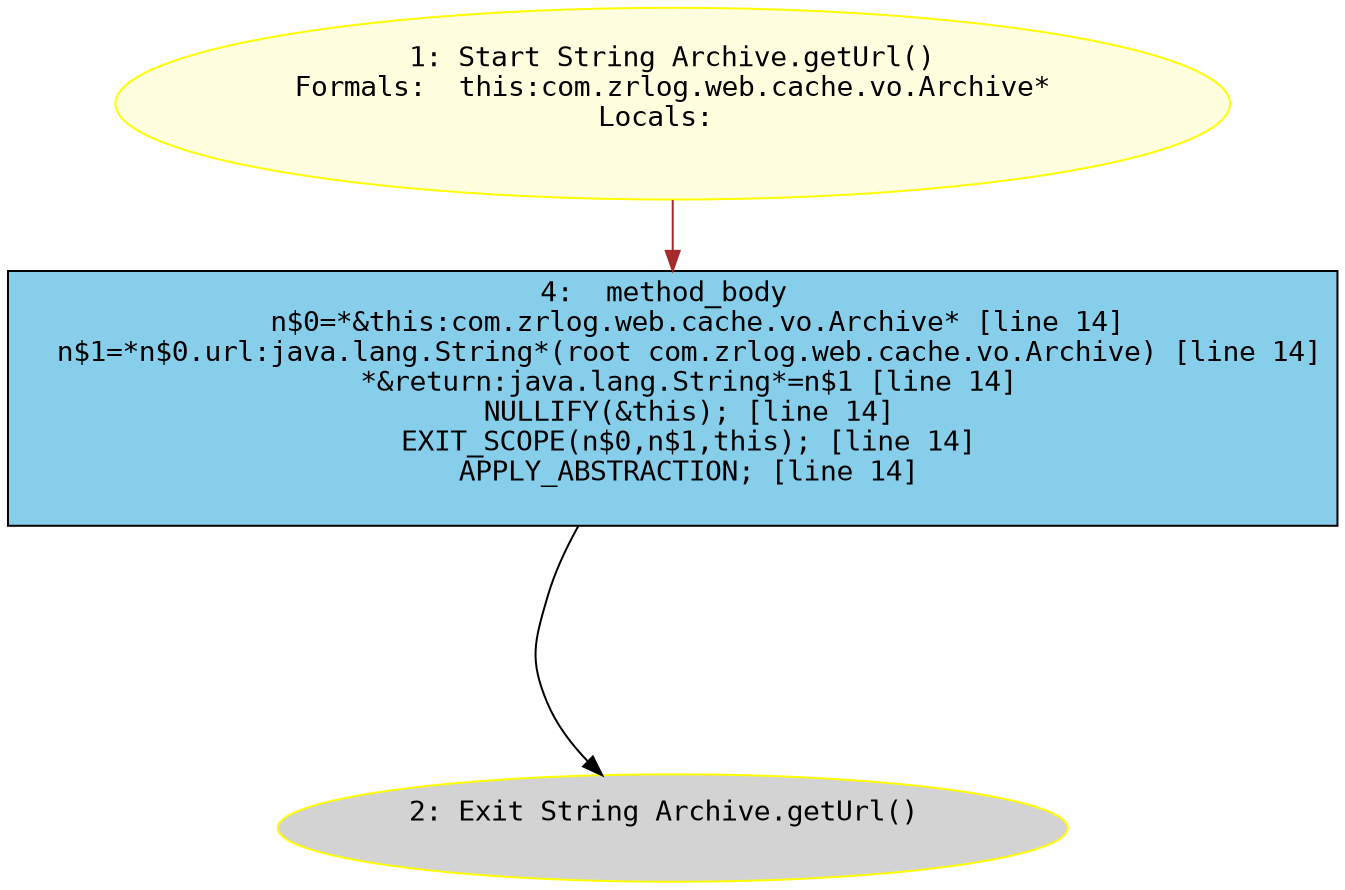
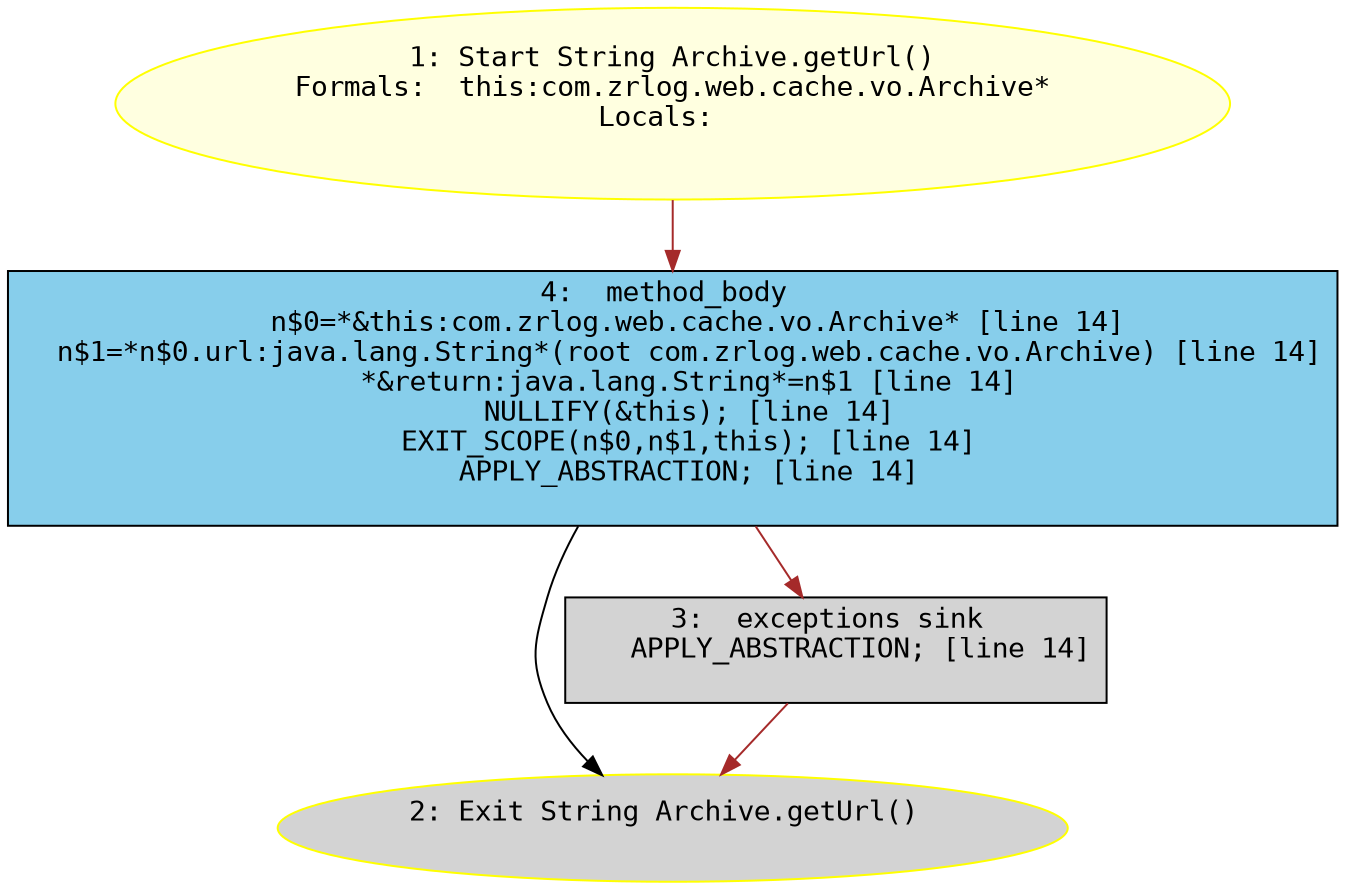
node "3:  exceptions sink APPLY_ABSTRACTION; [line 14]": added
